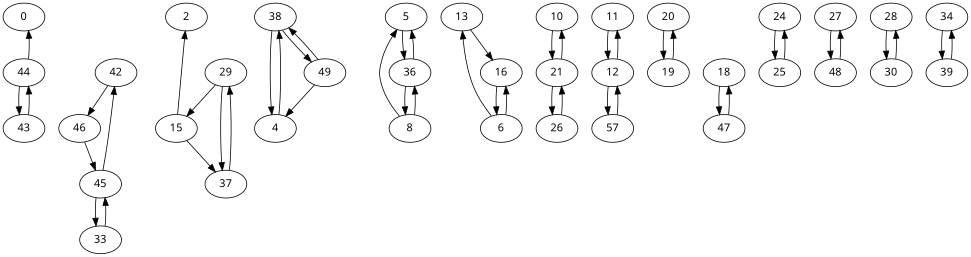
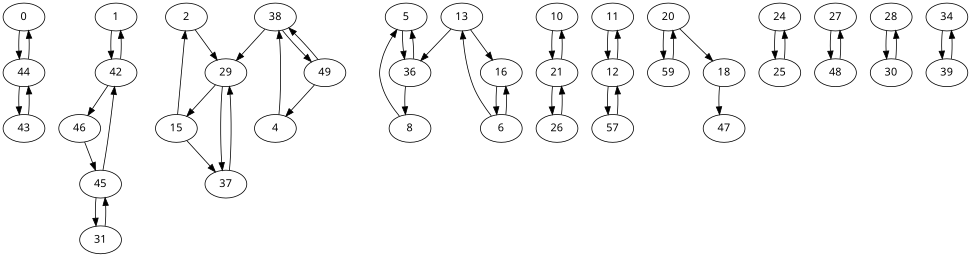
node "1": added
edge "0" -> "44": added
edge "2" -> "29": added
edge "38" -> "4": now "38" -> "29"
node "19": label "19" -> "59"
edge "8" -> "36": now "13" -> "36"
edge "47" -> "18": now "20" -> "18"
node "33": label "33" -> "31"
